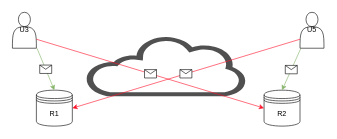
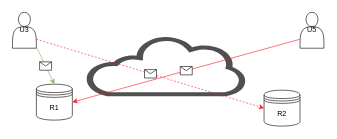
edge "U3" -> "R2": style solid -> dashed
edge "U5" -> "R2": removed
node "R1": moved (54, 108) -> (54, 102)
